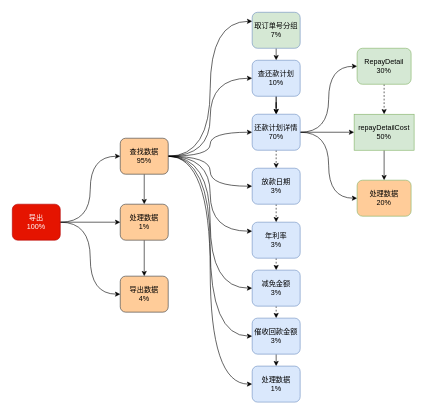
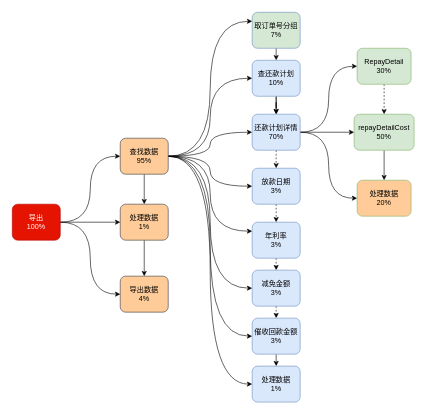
node "repayDetailCost 50%": shape rectangle -> rounded rectangle
